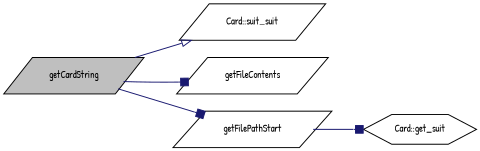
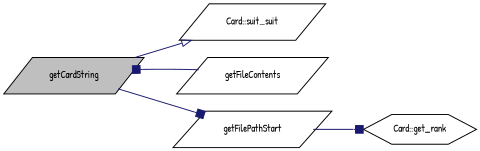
edge "getCardString" -> "getFileContents": reversed
node "Card::get_suit": label "Card::get_suit" -> "Card::get_rank"
